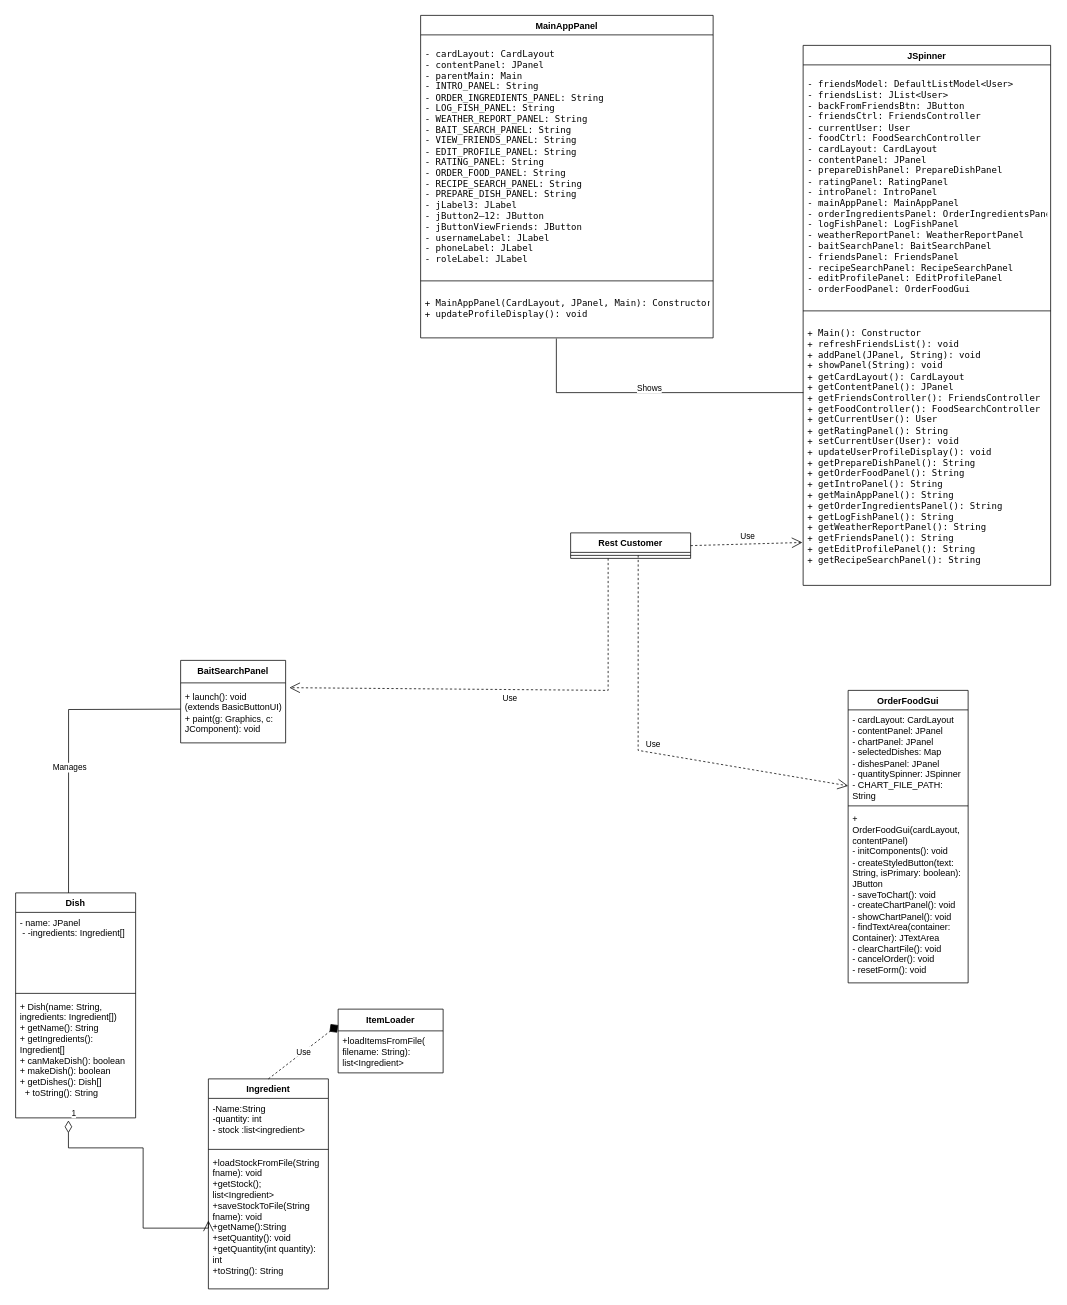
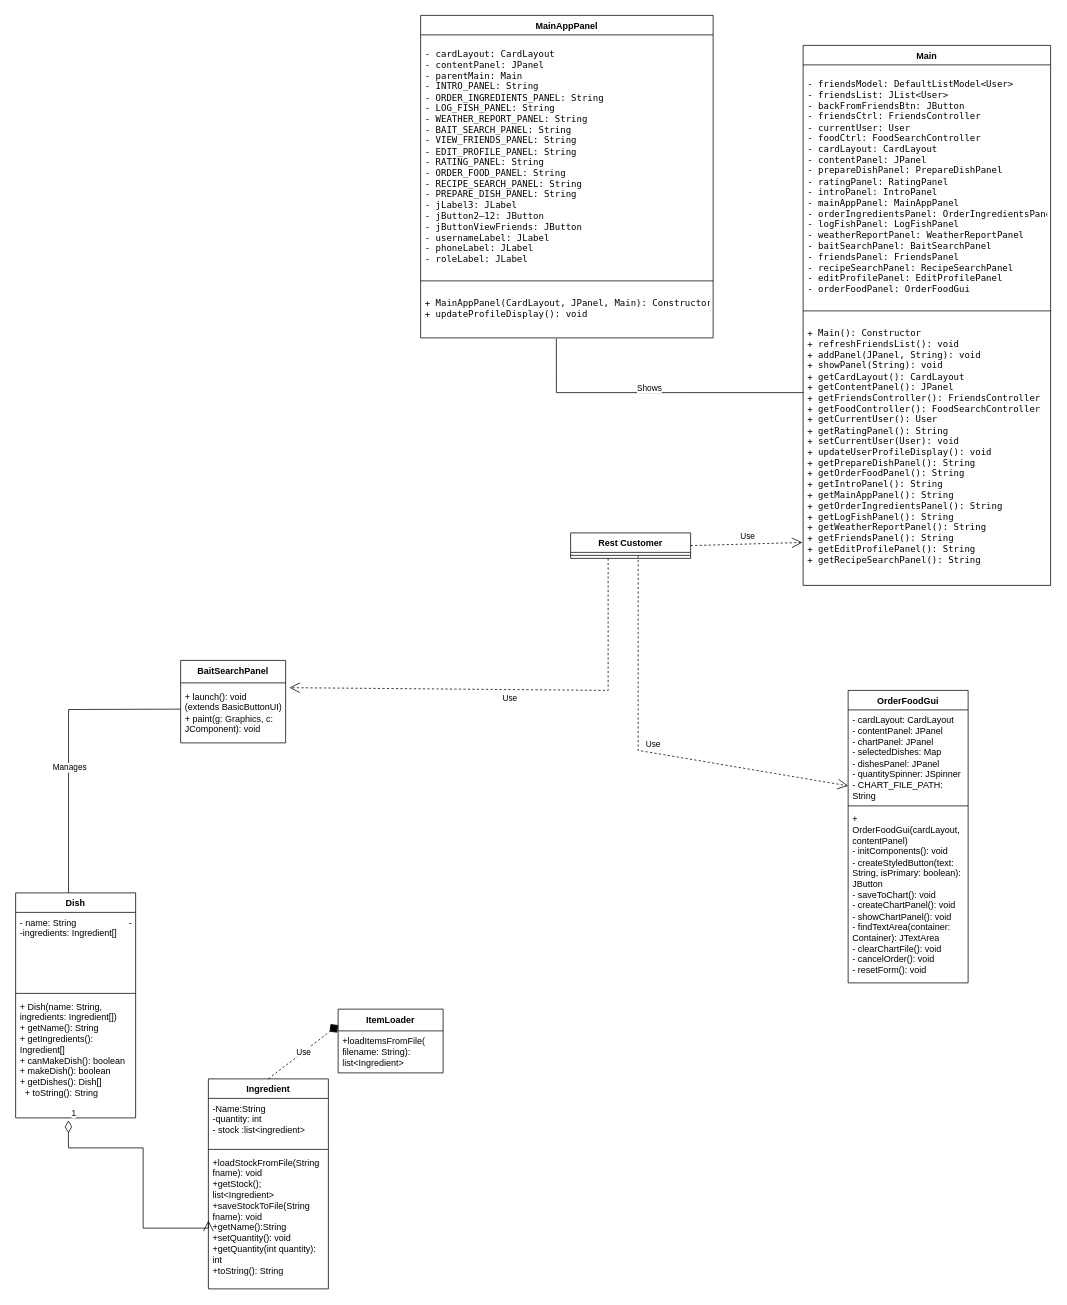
node "JSpinner": label "JSpinner" -> "Main"
node "- name: JPanel - -ingredients: Ingredient[]": label "- name: JPanel - -ingredients: Ingredient[]" -> "- name: String - -ingredients: Ingredient[]"
